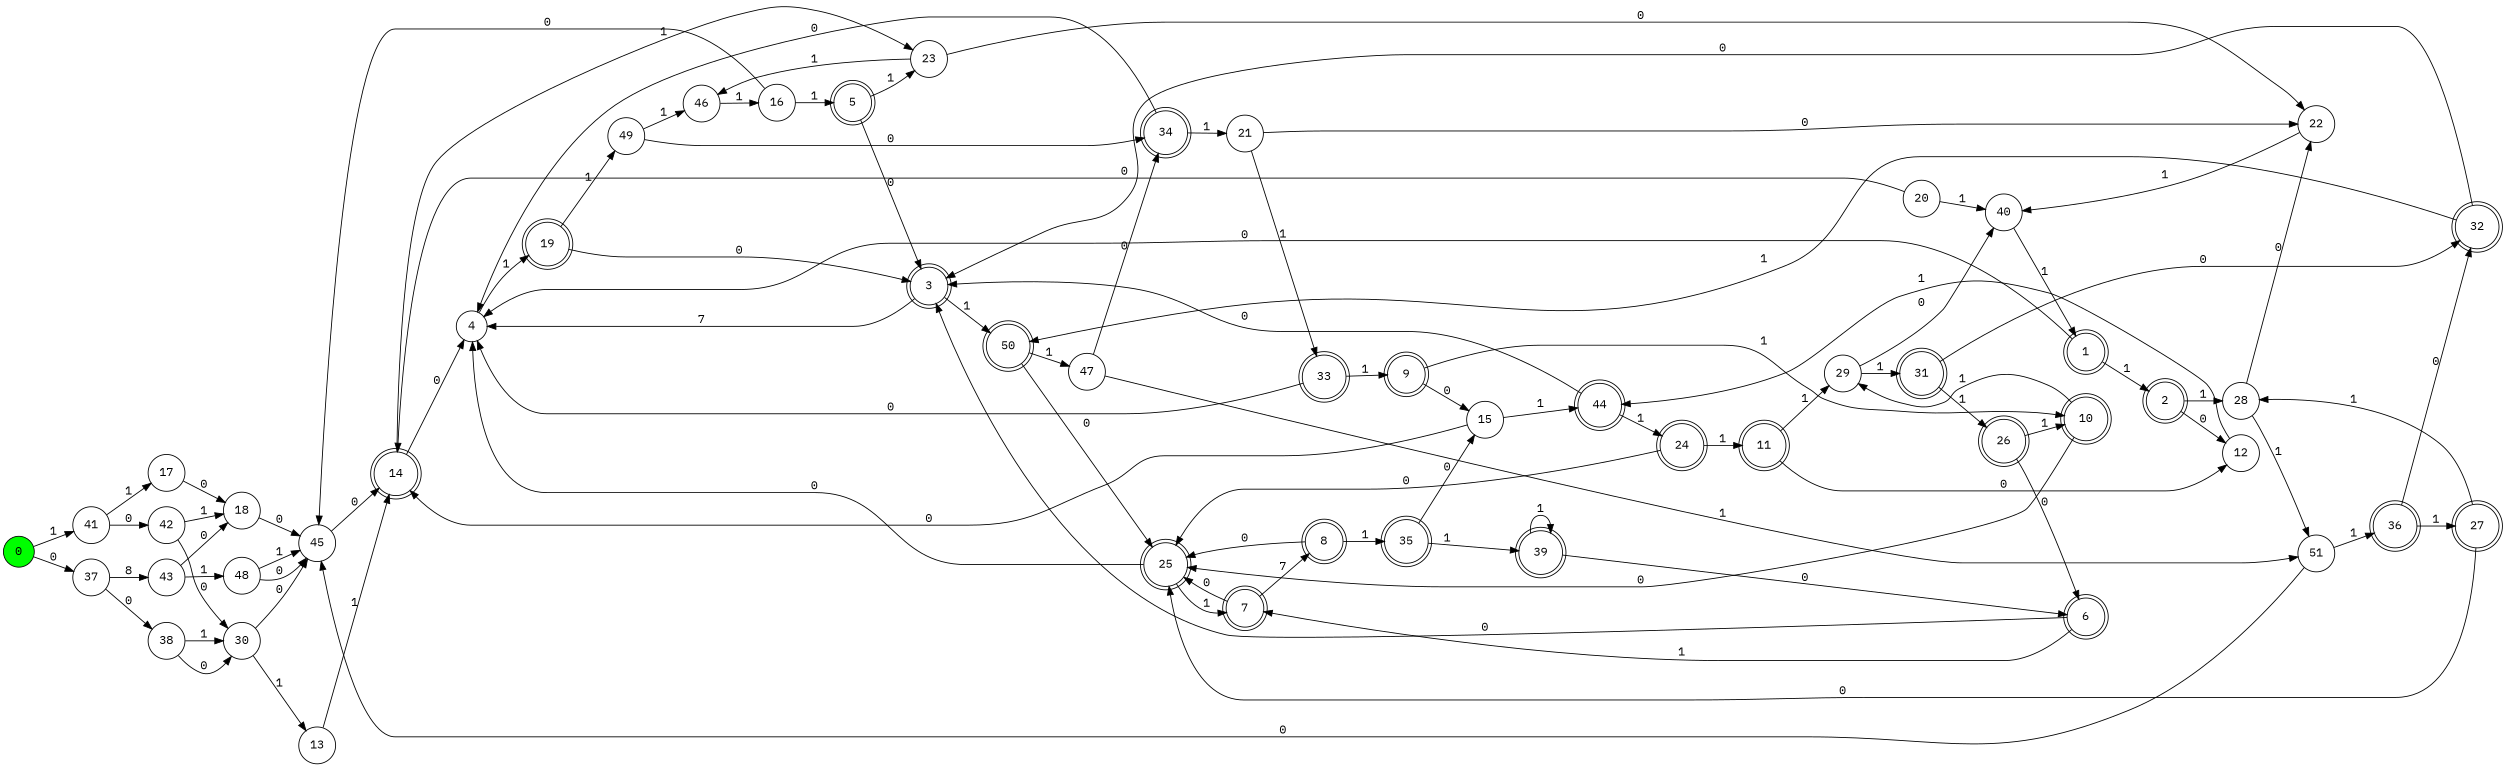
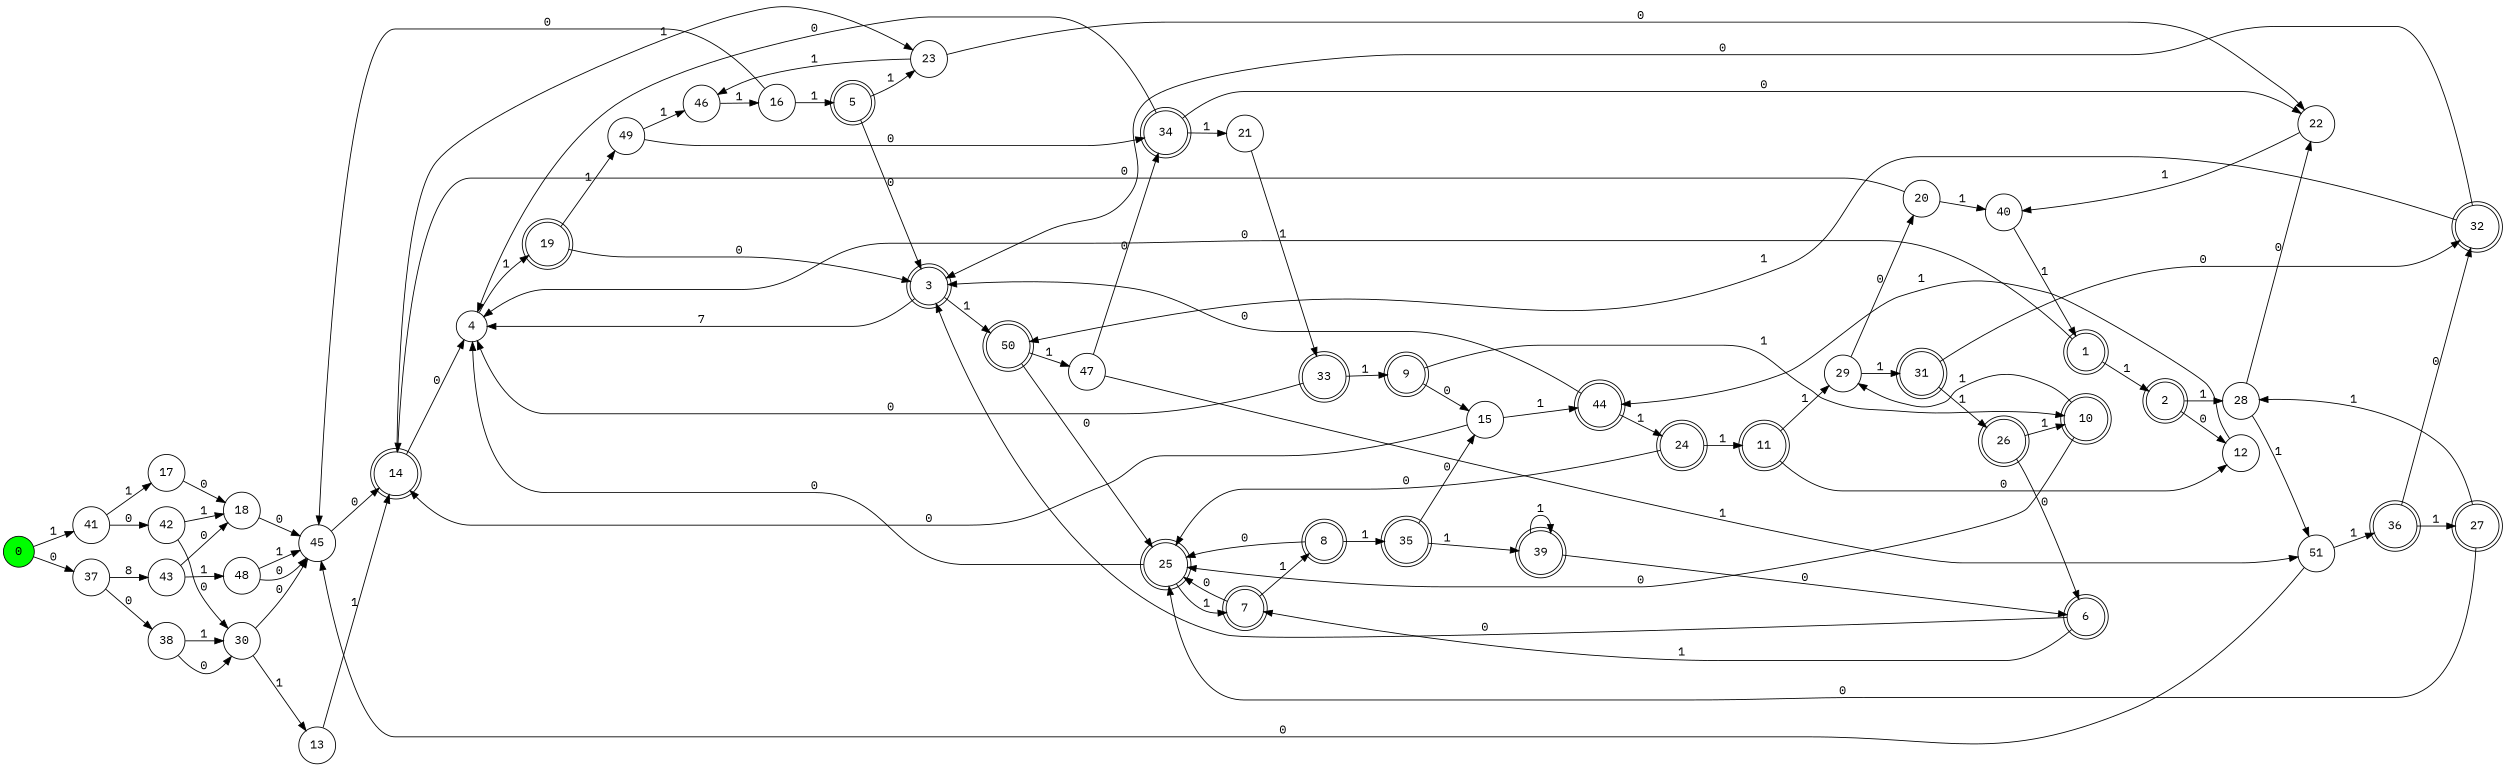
edge "21" -> "22": now "34" -> "22"
edge "29" -> "40": now "29" -> "20"
edge "7" -> "8": label "7" -> "1"
